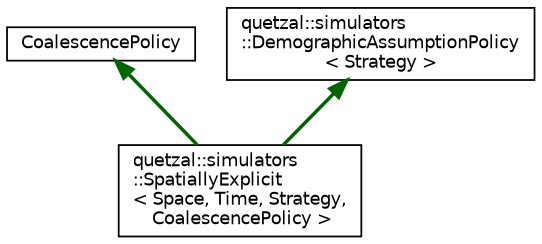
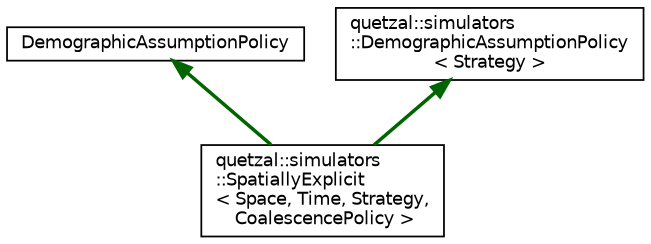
node "CoalescencePolicy": label "CoalescencePolicy" -> "DemographicAssumptionPolicy"
